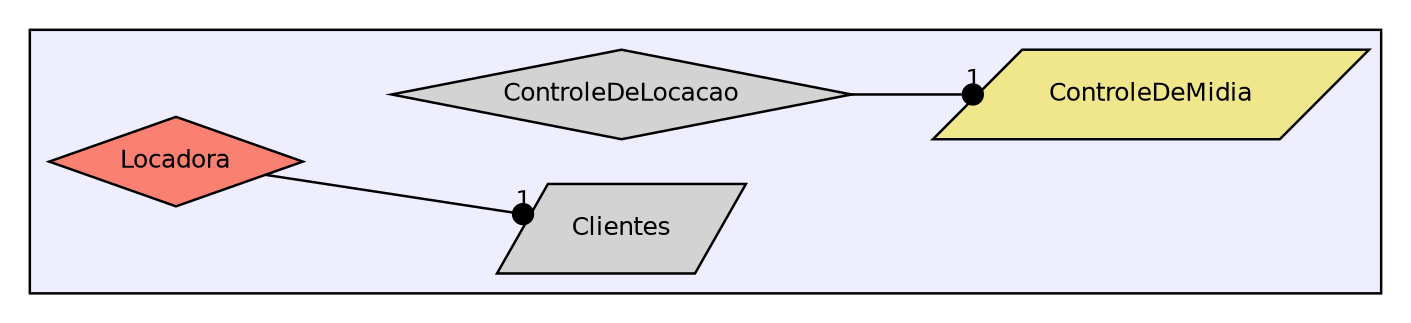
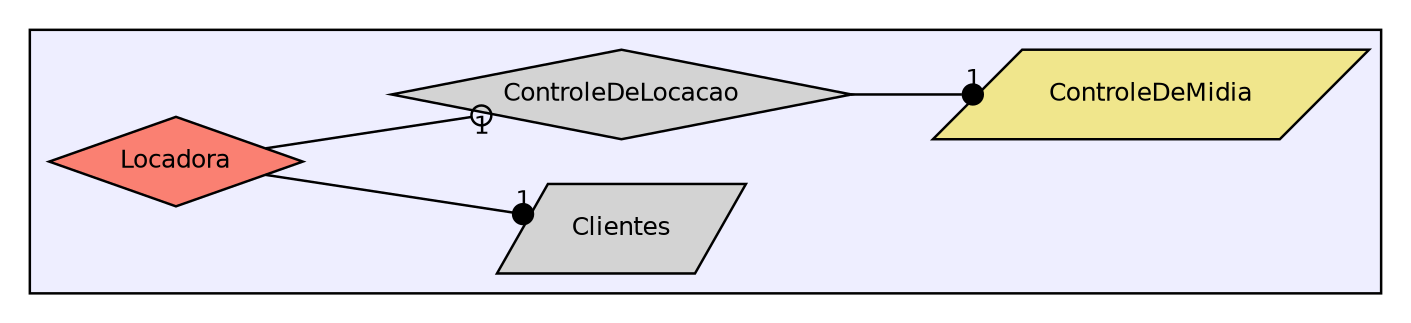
edge "Locadora" -> "ControleDeLocacao": added
